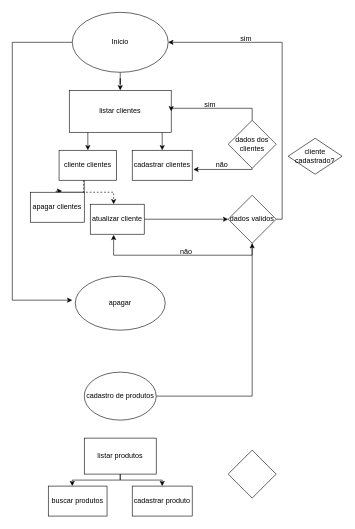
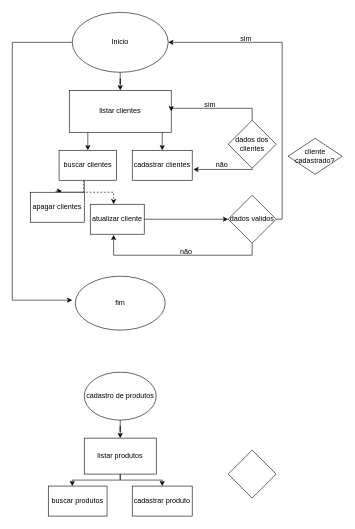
node "cliente clientes": label "cliente clientes" -> "buscar clientes"
node "apagar": label "apagar" -> "fim"
edge "cadastro de produtos" -> "dados validos": now "cadastro de produtos" -> "listar produtos"
